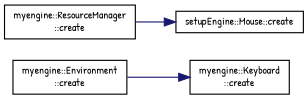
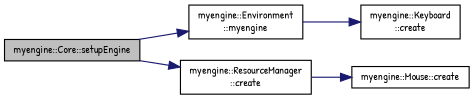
node "setupEngine::Mouse::create": label "setupEngine::Mouse::create" -> "myengine::Mouse::create"
node "myengine::Core::setupEngine": added
node "myengine::Environment ::create": label "myengine::Environment ::create" -> "myengine::Environment ::myengine"
